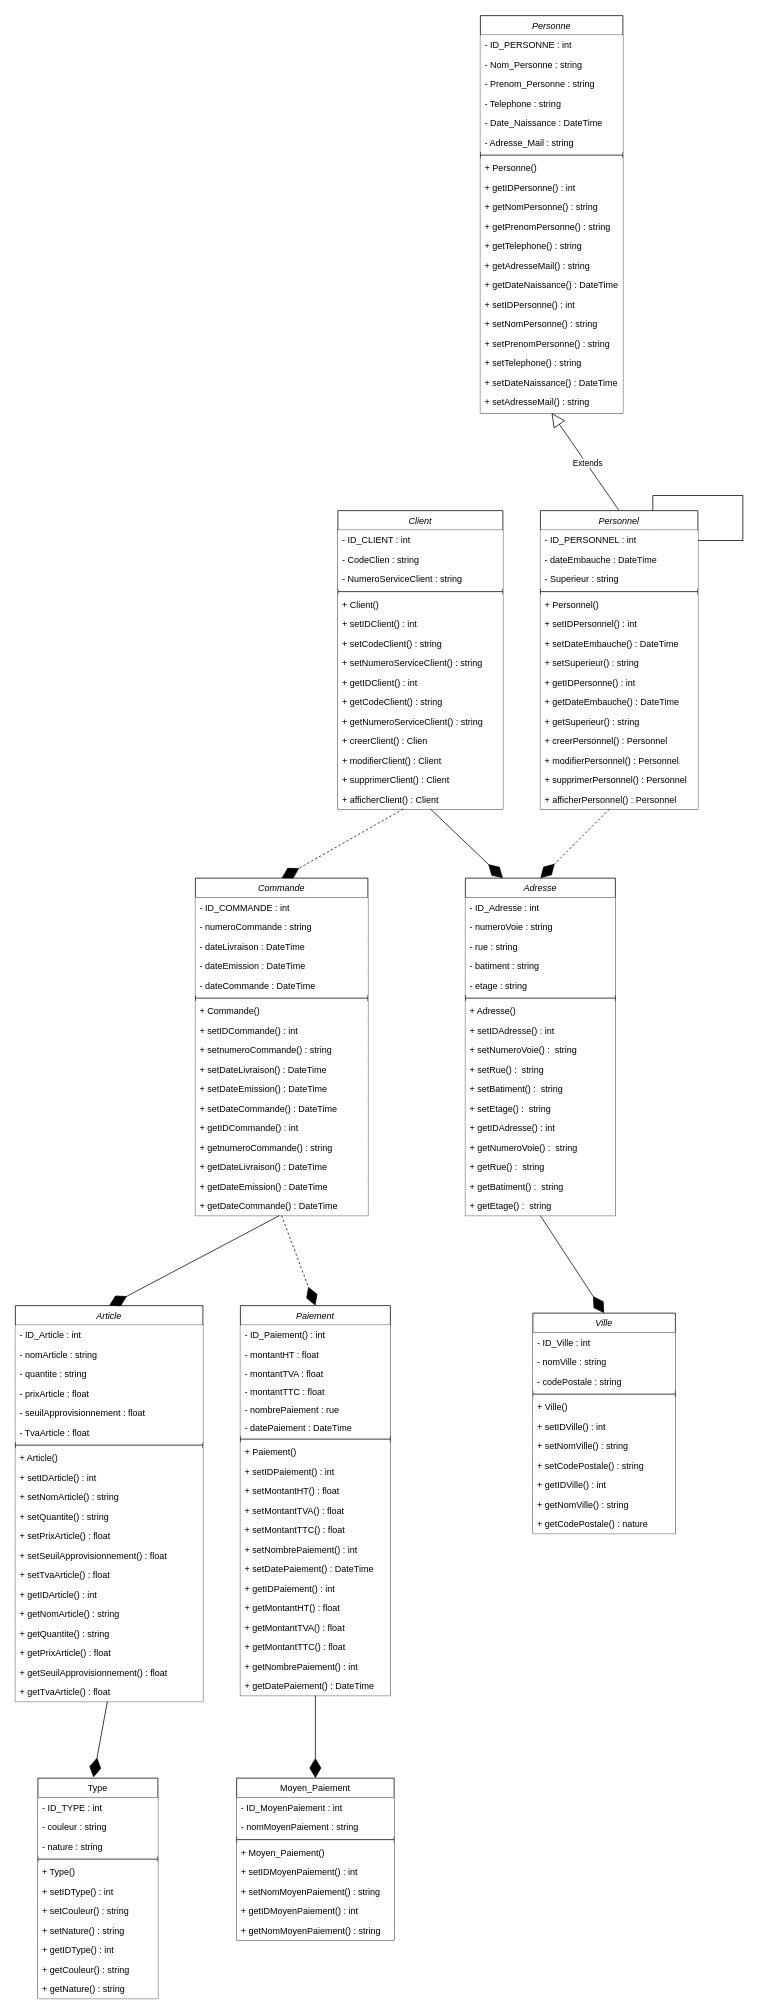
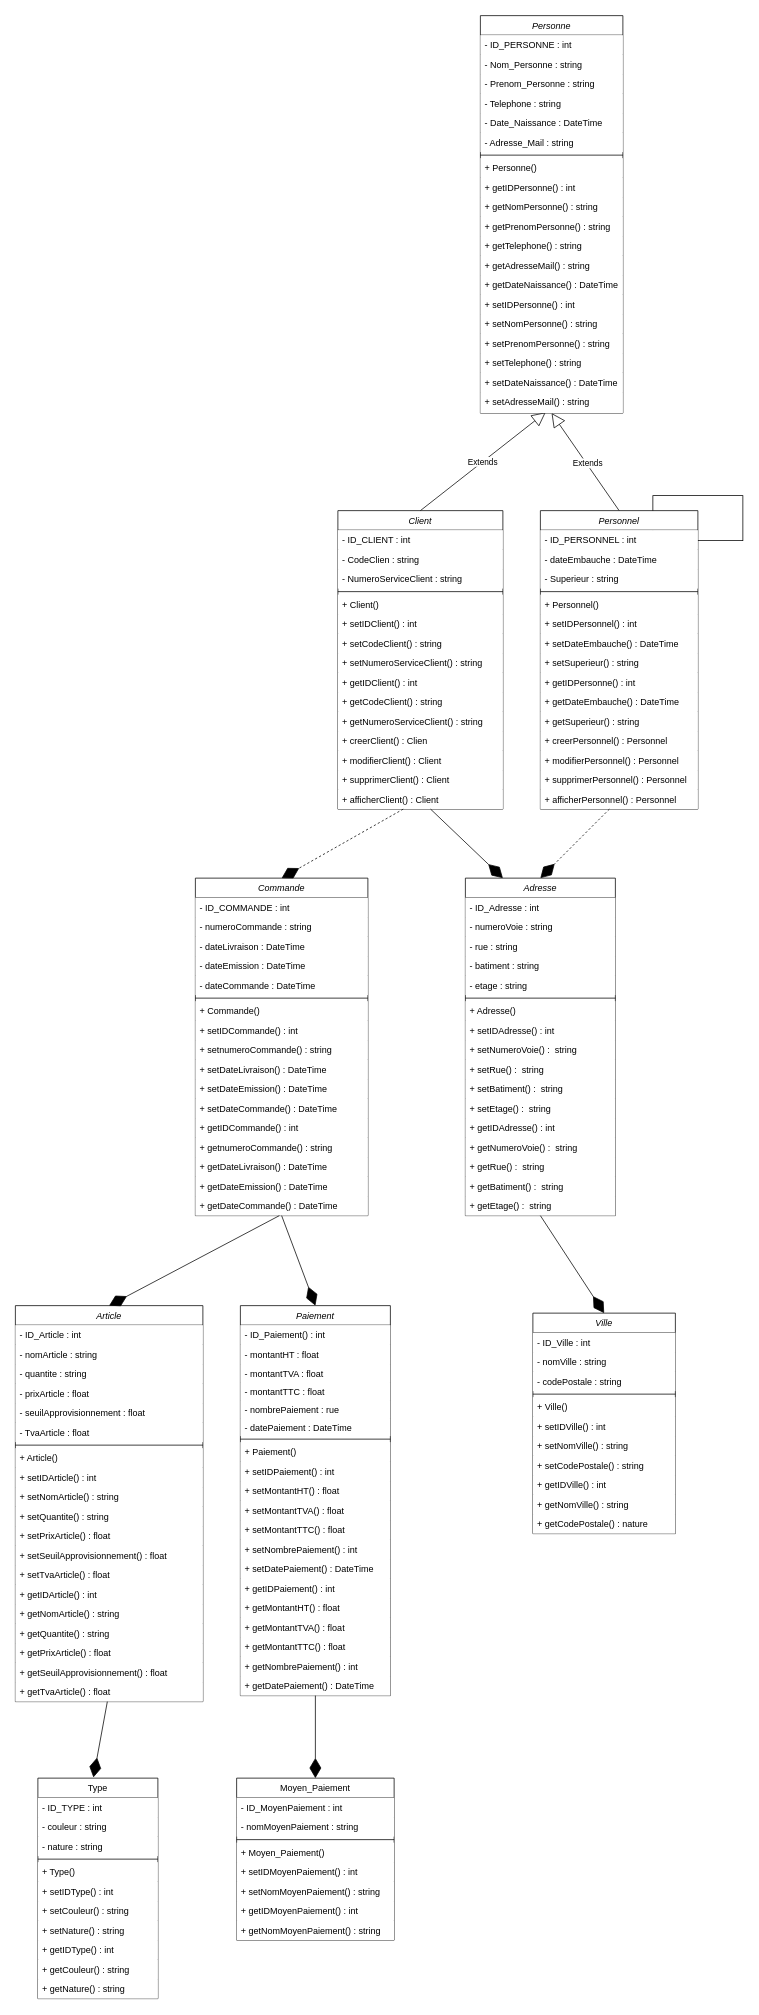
edge "Client" -> "+ setAdresseMail() : string": added, label "Extends"
edge "Commande" -> "Paiement": style dashed -> solid
